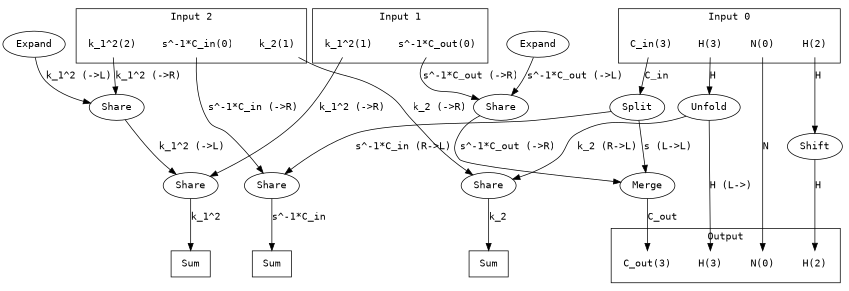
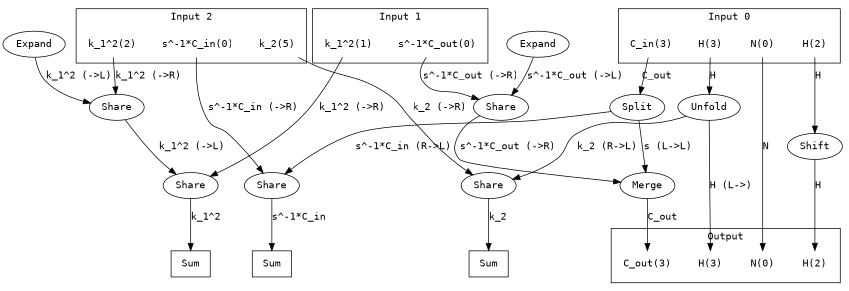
node "k_2(1)": label "k_2(1)" -> "k_2(5)"
edge "C_in(3)" -> "Split": label "C_in" -> "C_out"
